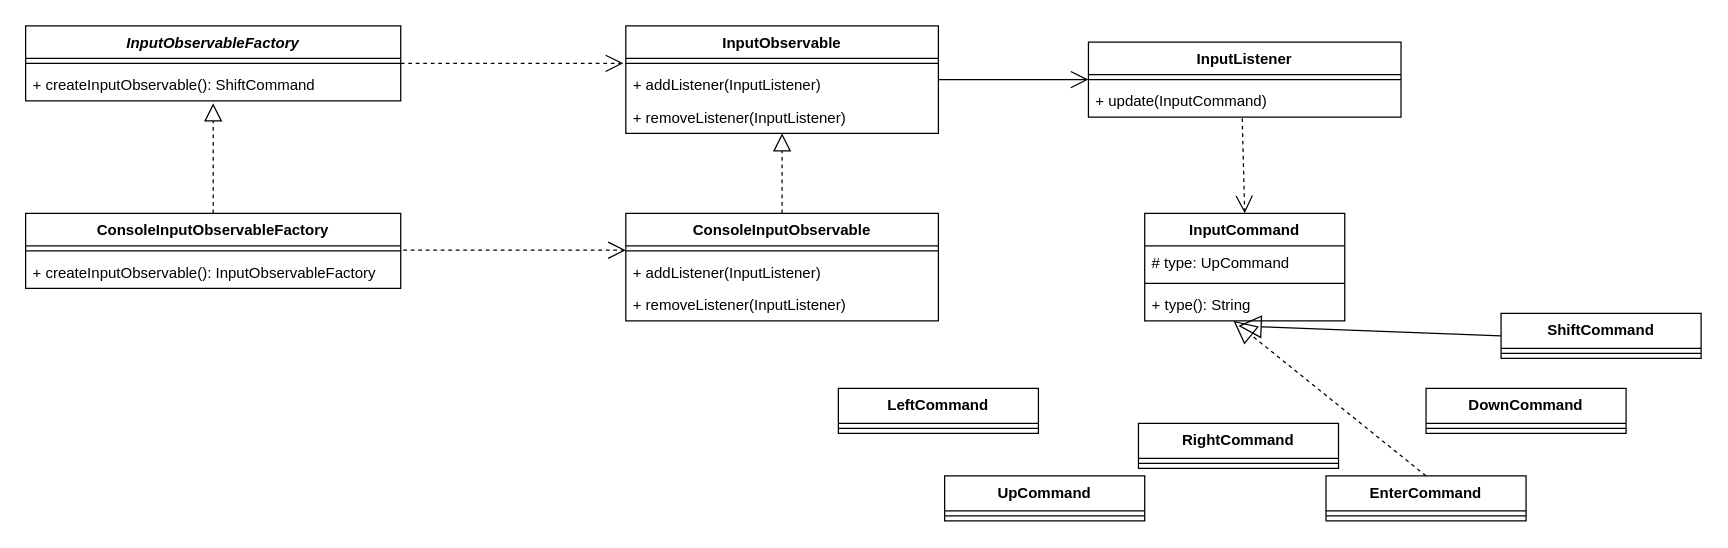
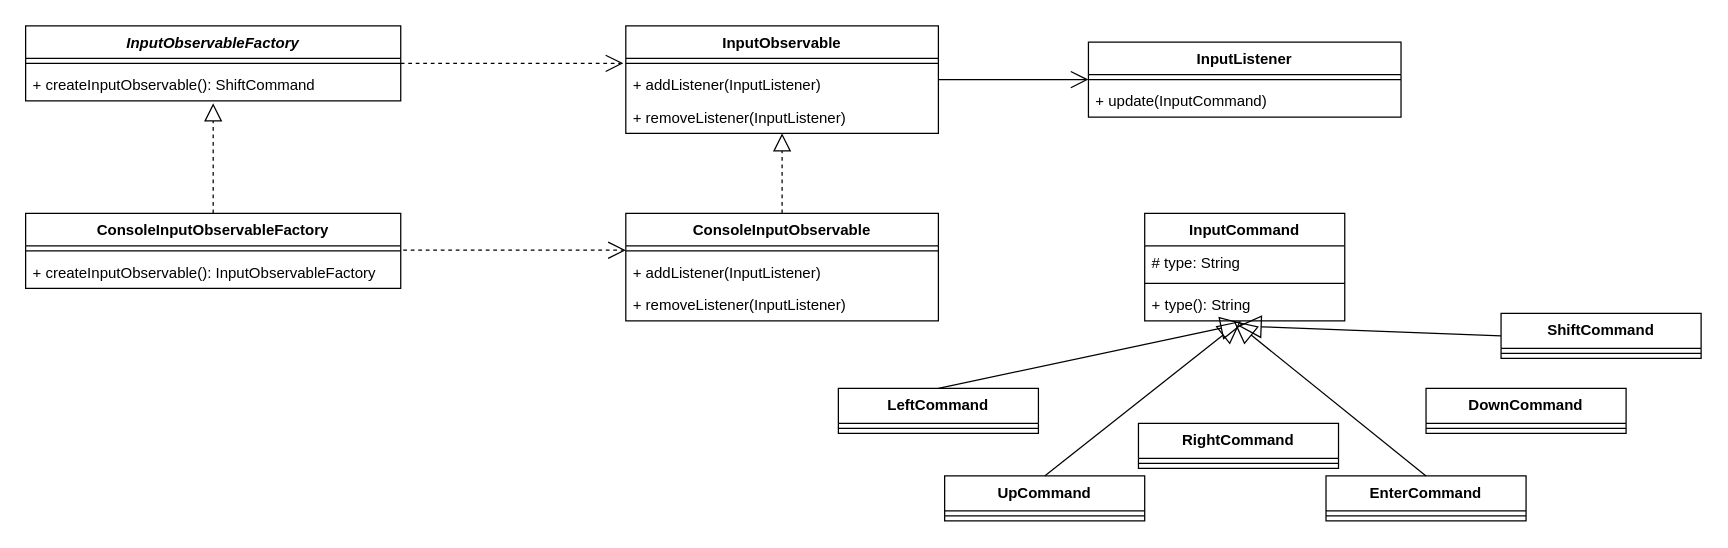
edge "+ update(InputCommand)" -> "InputCommand": removed
node "# type: UpCommand": label "# type: UpCommand" -> "# type: String"
edge "LeftCommand" -> "+ type(): String": added
edge "UpCommand" -> "+ type(): String": added
edge "EnterCommand" -> "+ type(): String": style dashed -> solid
